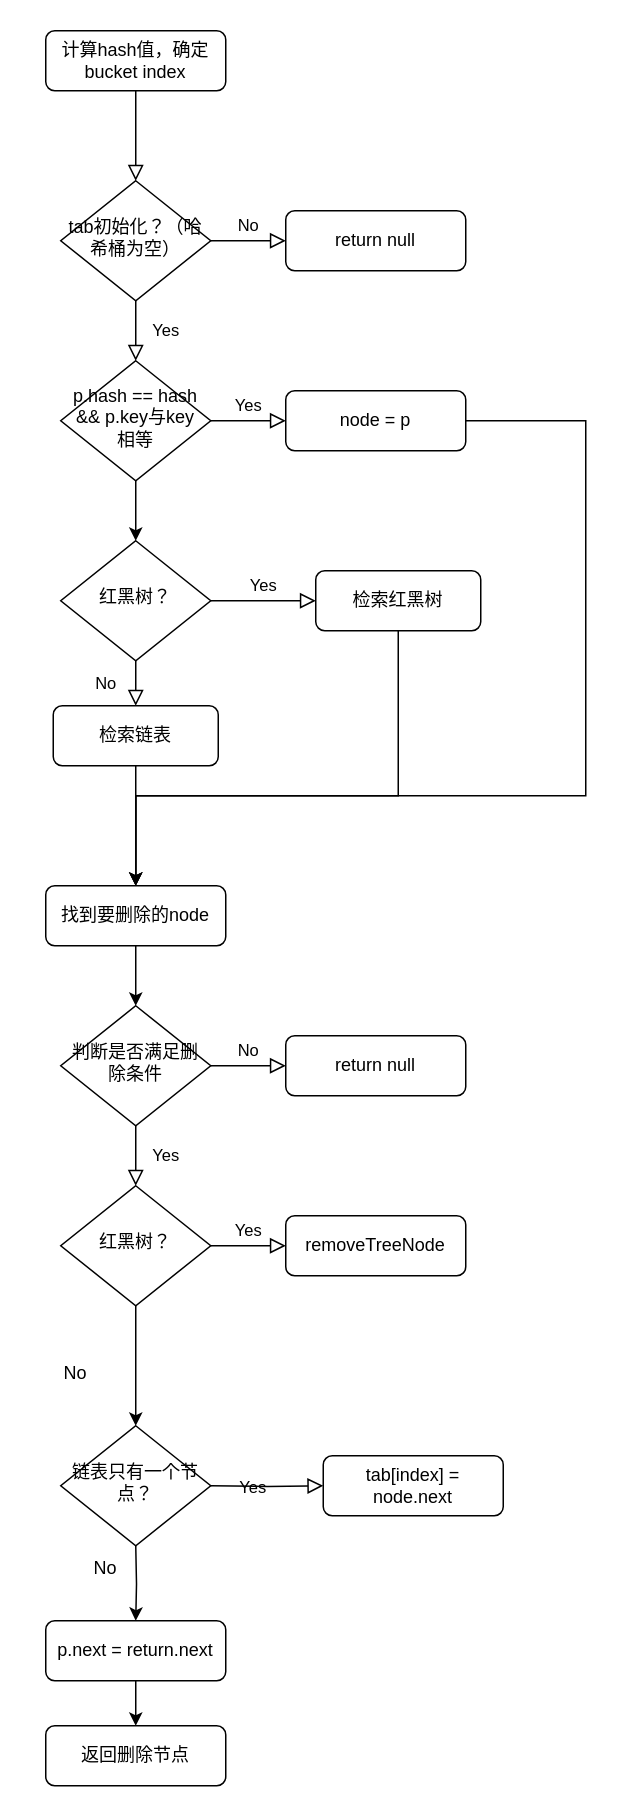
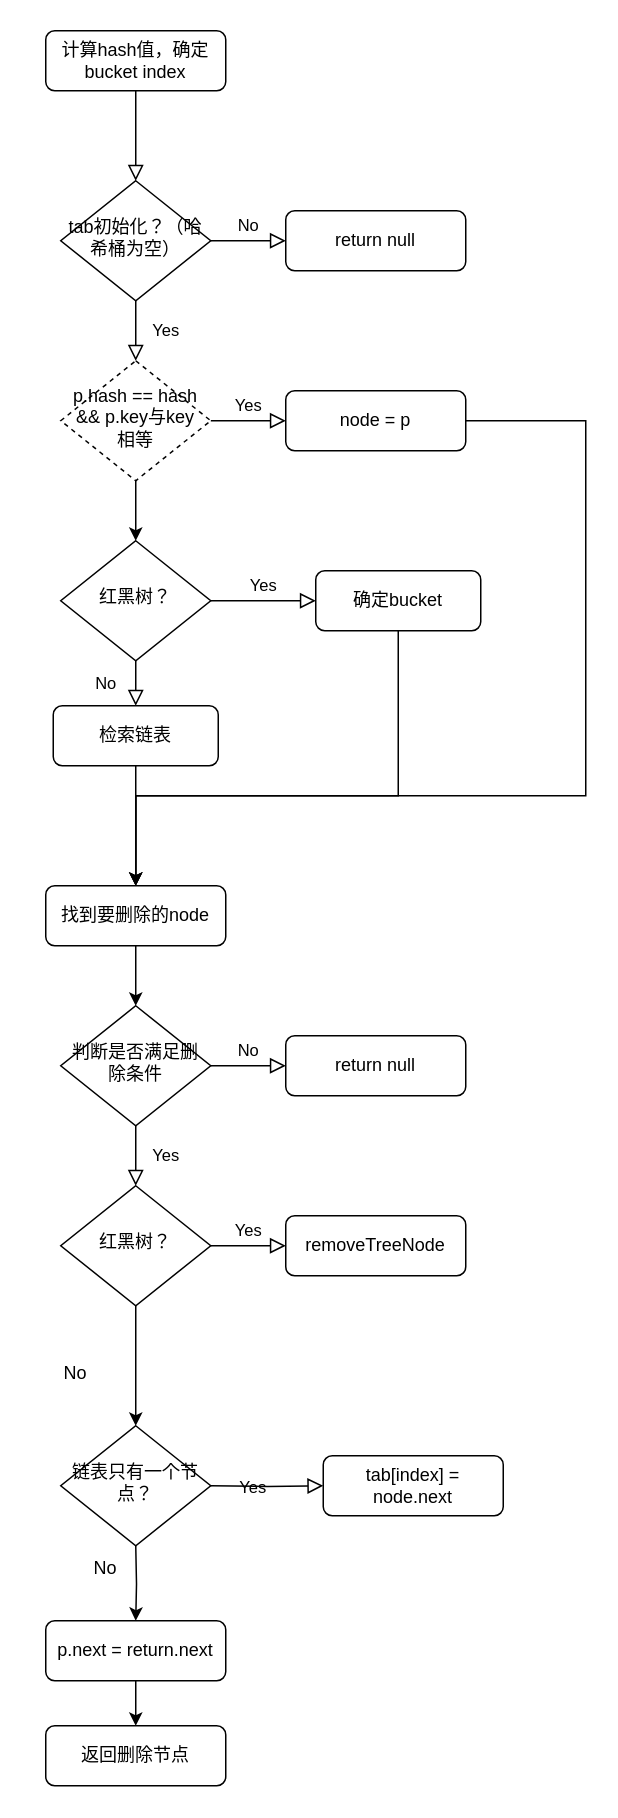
node "p.hash == hash && p.key与key相等": style solid -> dashed
node "检索红黑树": label "检索红黑树" -> "确定bucket"
